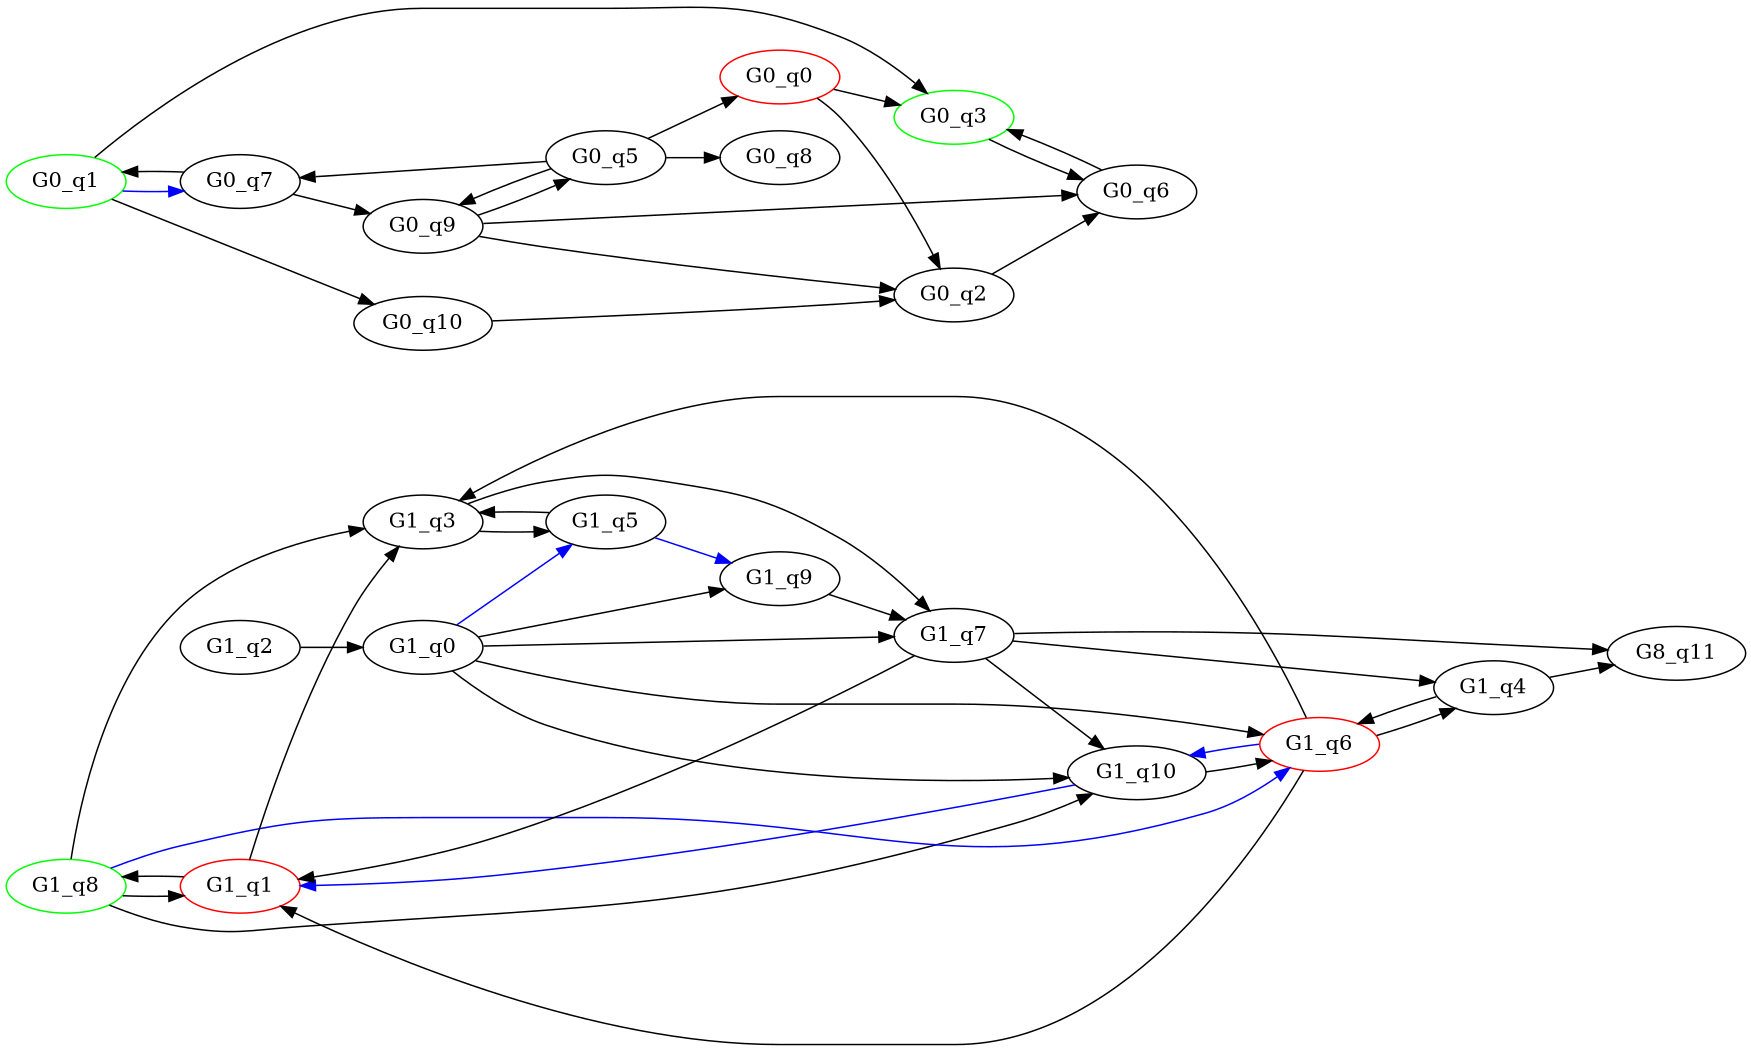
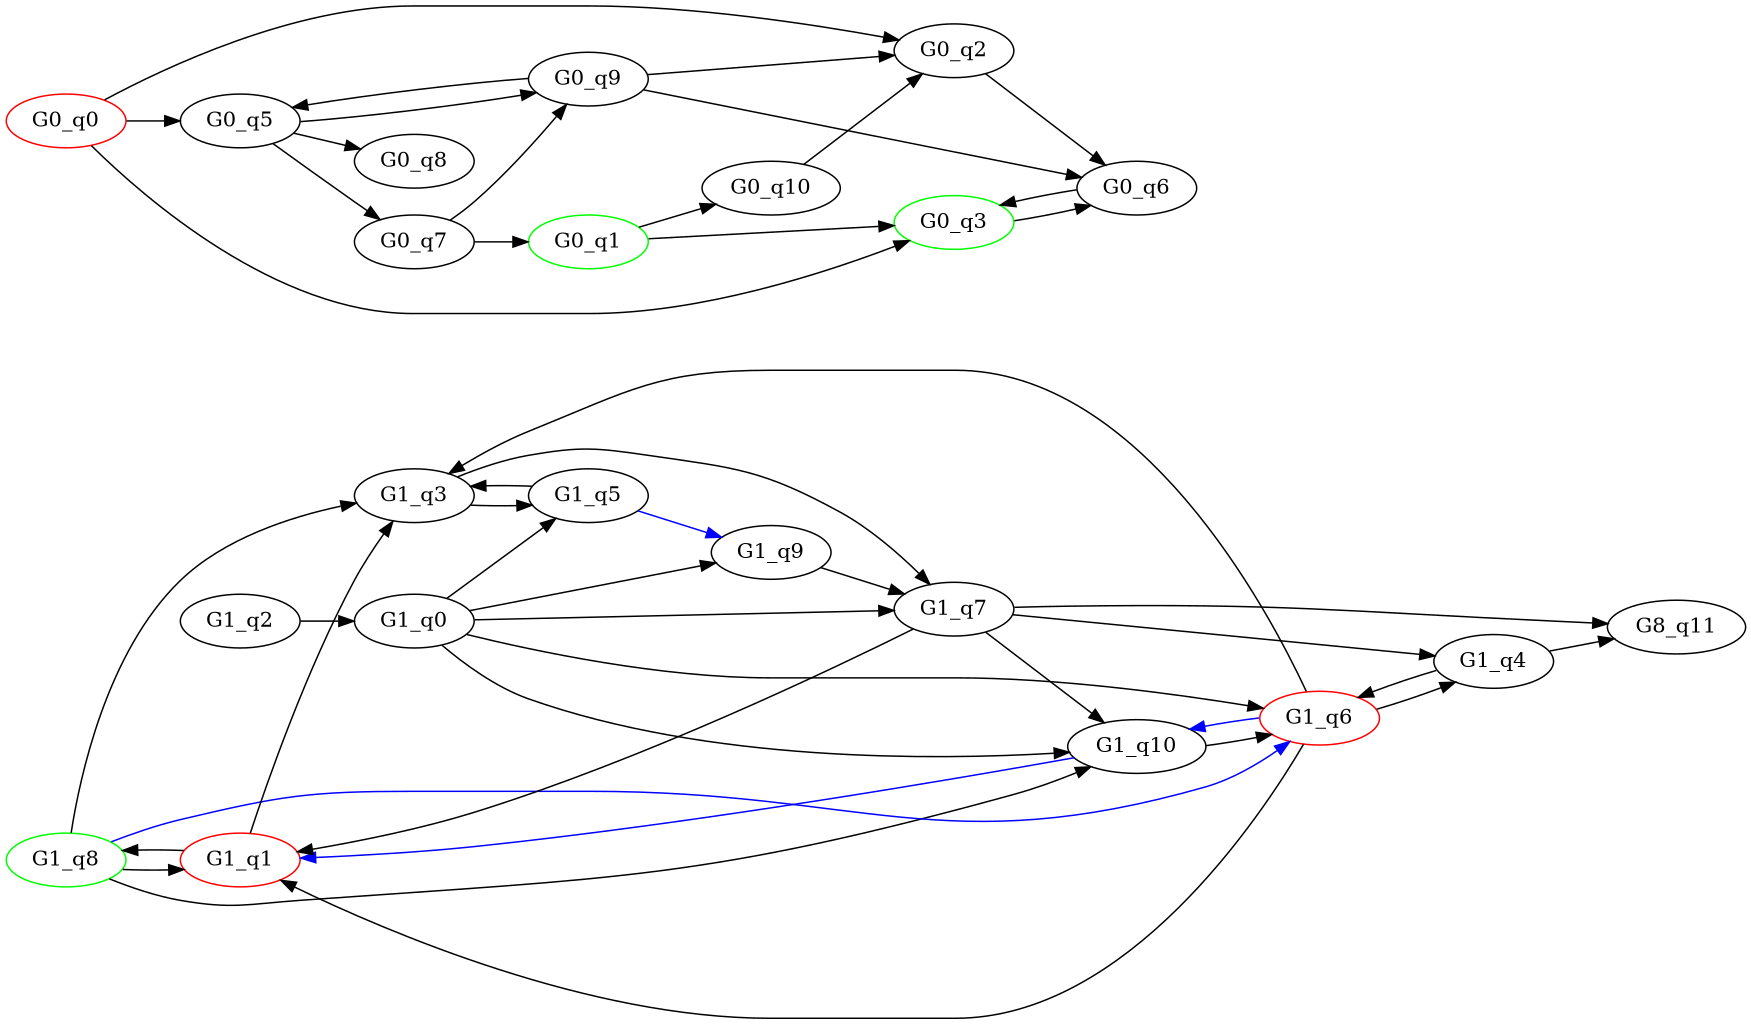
edge "G0_q5" -> "G0_q0": reversed
edge "G0_q1" -> "G0_q7": removed
edge "G1_q0" -> "G1_q5": color blue -> black
